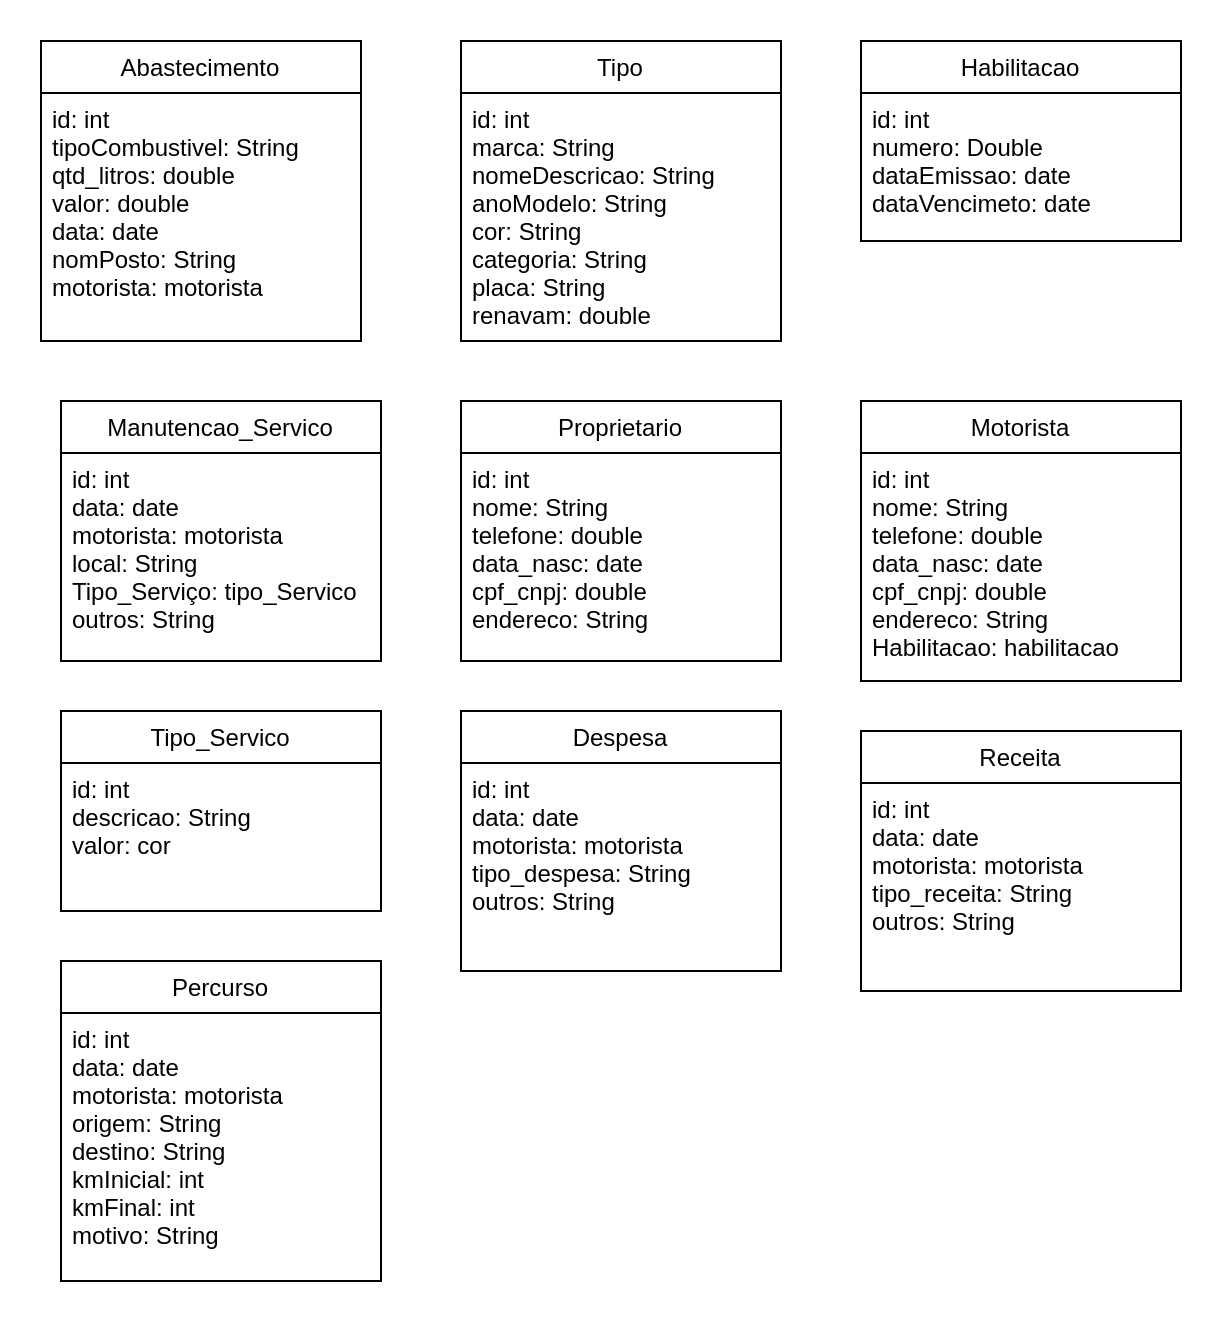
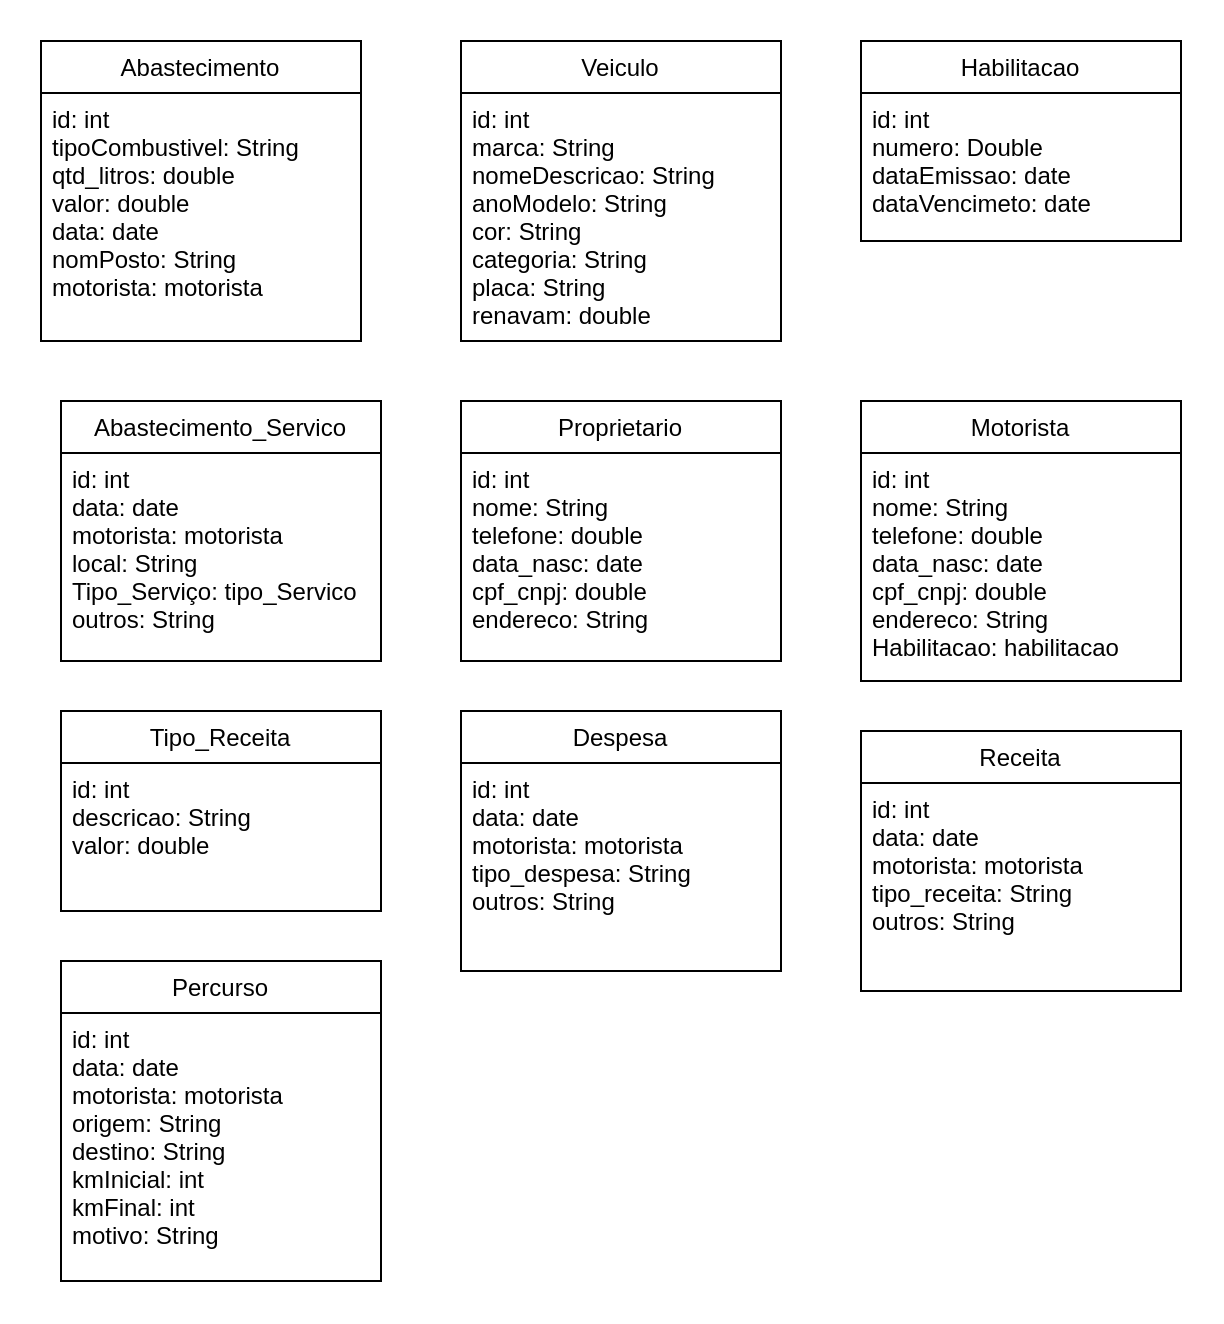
node "Tipo": label "Tipo" -> "Veiculo"
node "Manutencao_Servico": label "Manutencao_Servico" -> "Abastecimento_Servico"
node "Tipo_Servico": label "Tipo_Servico" -> "Tipo_Receita"
node "id: int descricao: String valor: cor": label "id: int descricao: String valor: cor" -> "id: int descricao: String valor: double"
